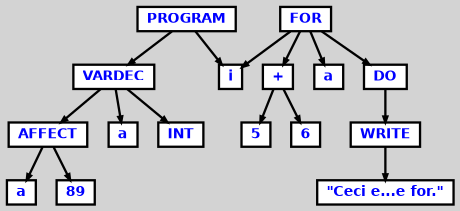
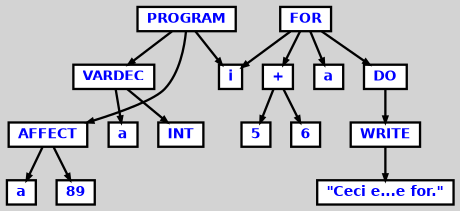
edge "VARDEC" -> "AFFECT": now "PROGRAM" -> "AFFECT"
